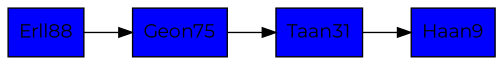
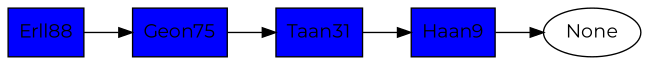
node "None": added
